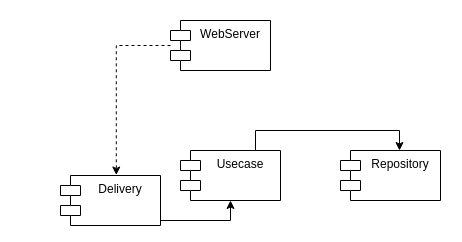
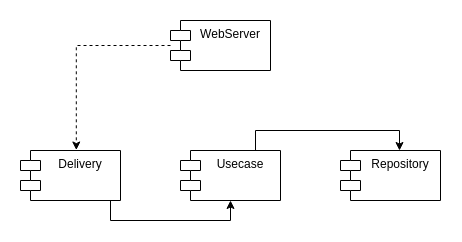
node "Delivery": moved (111, 201) -> (71, 176)
